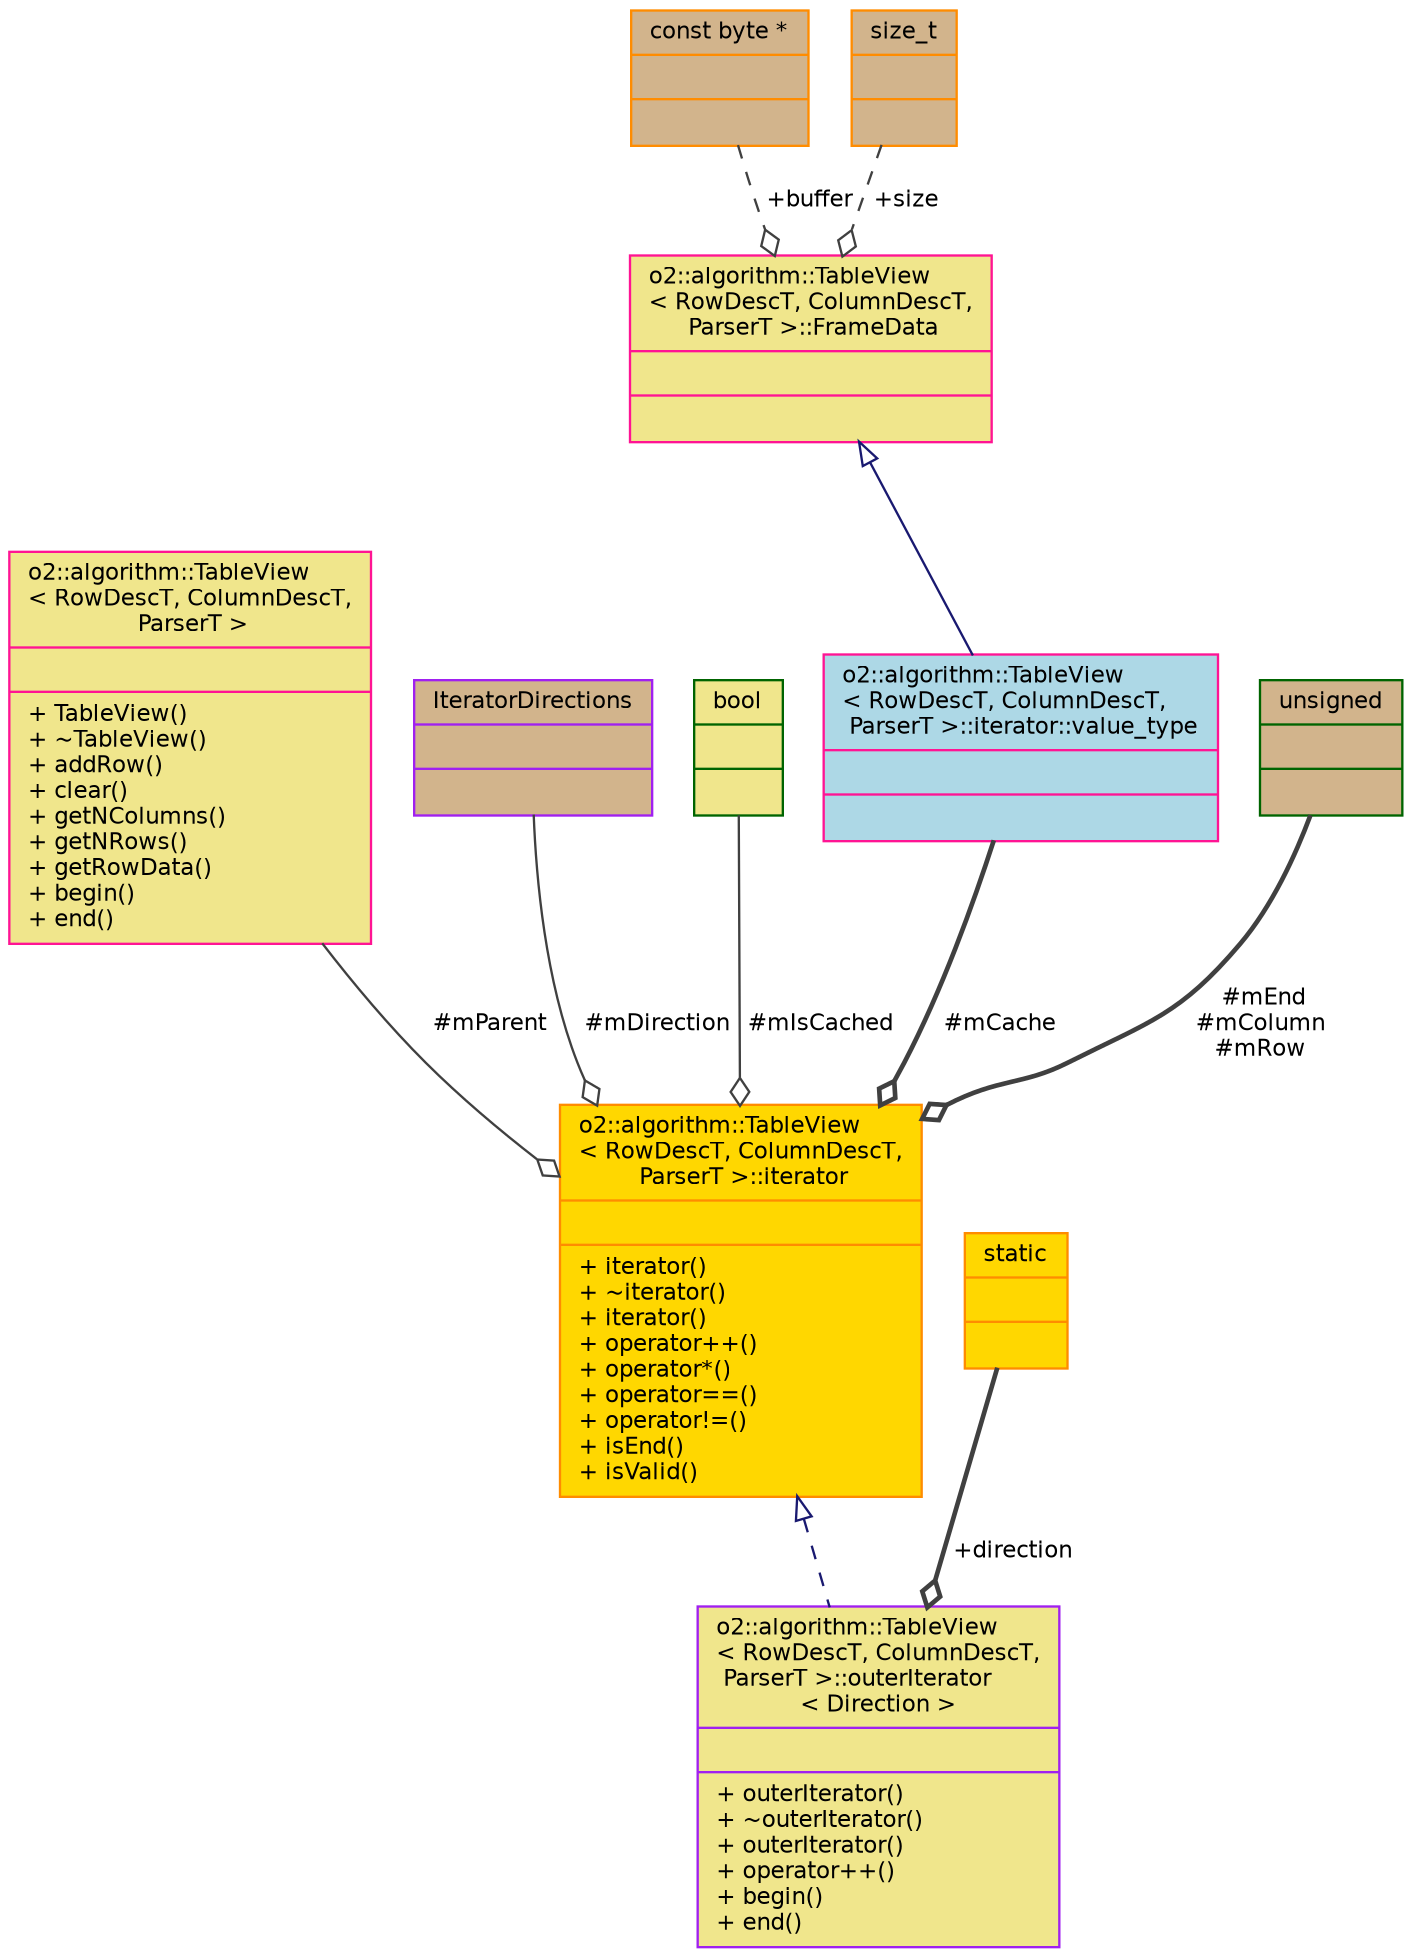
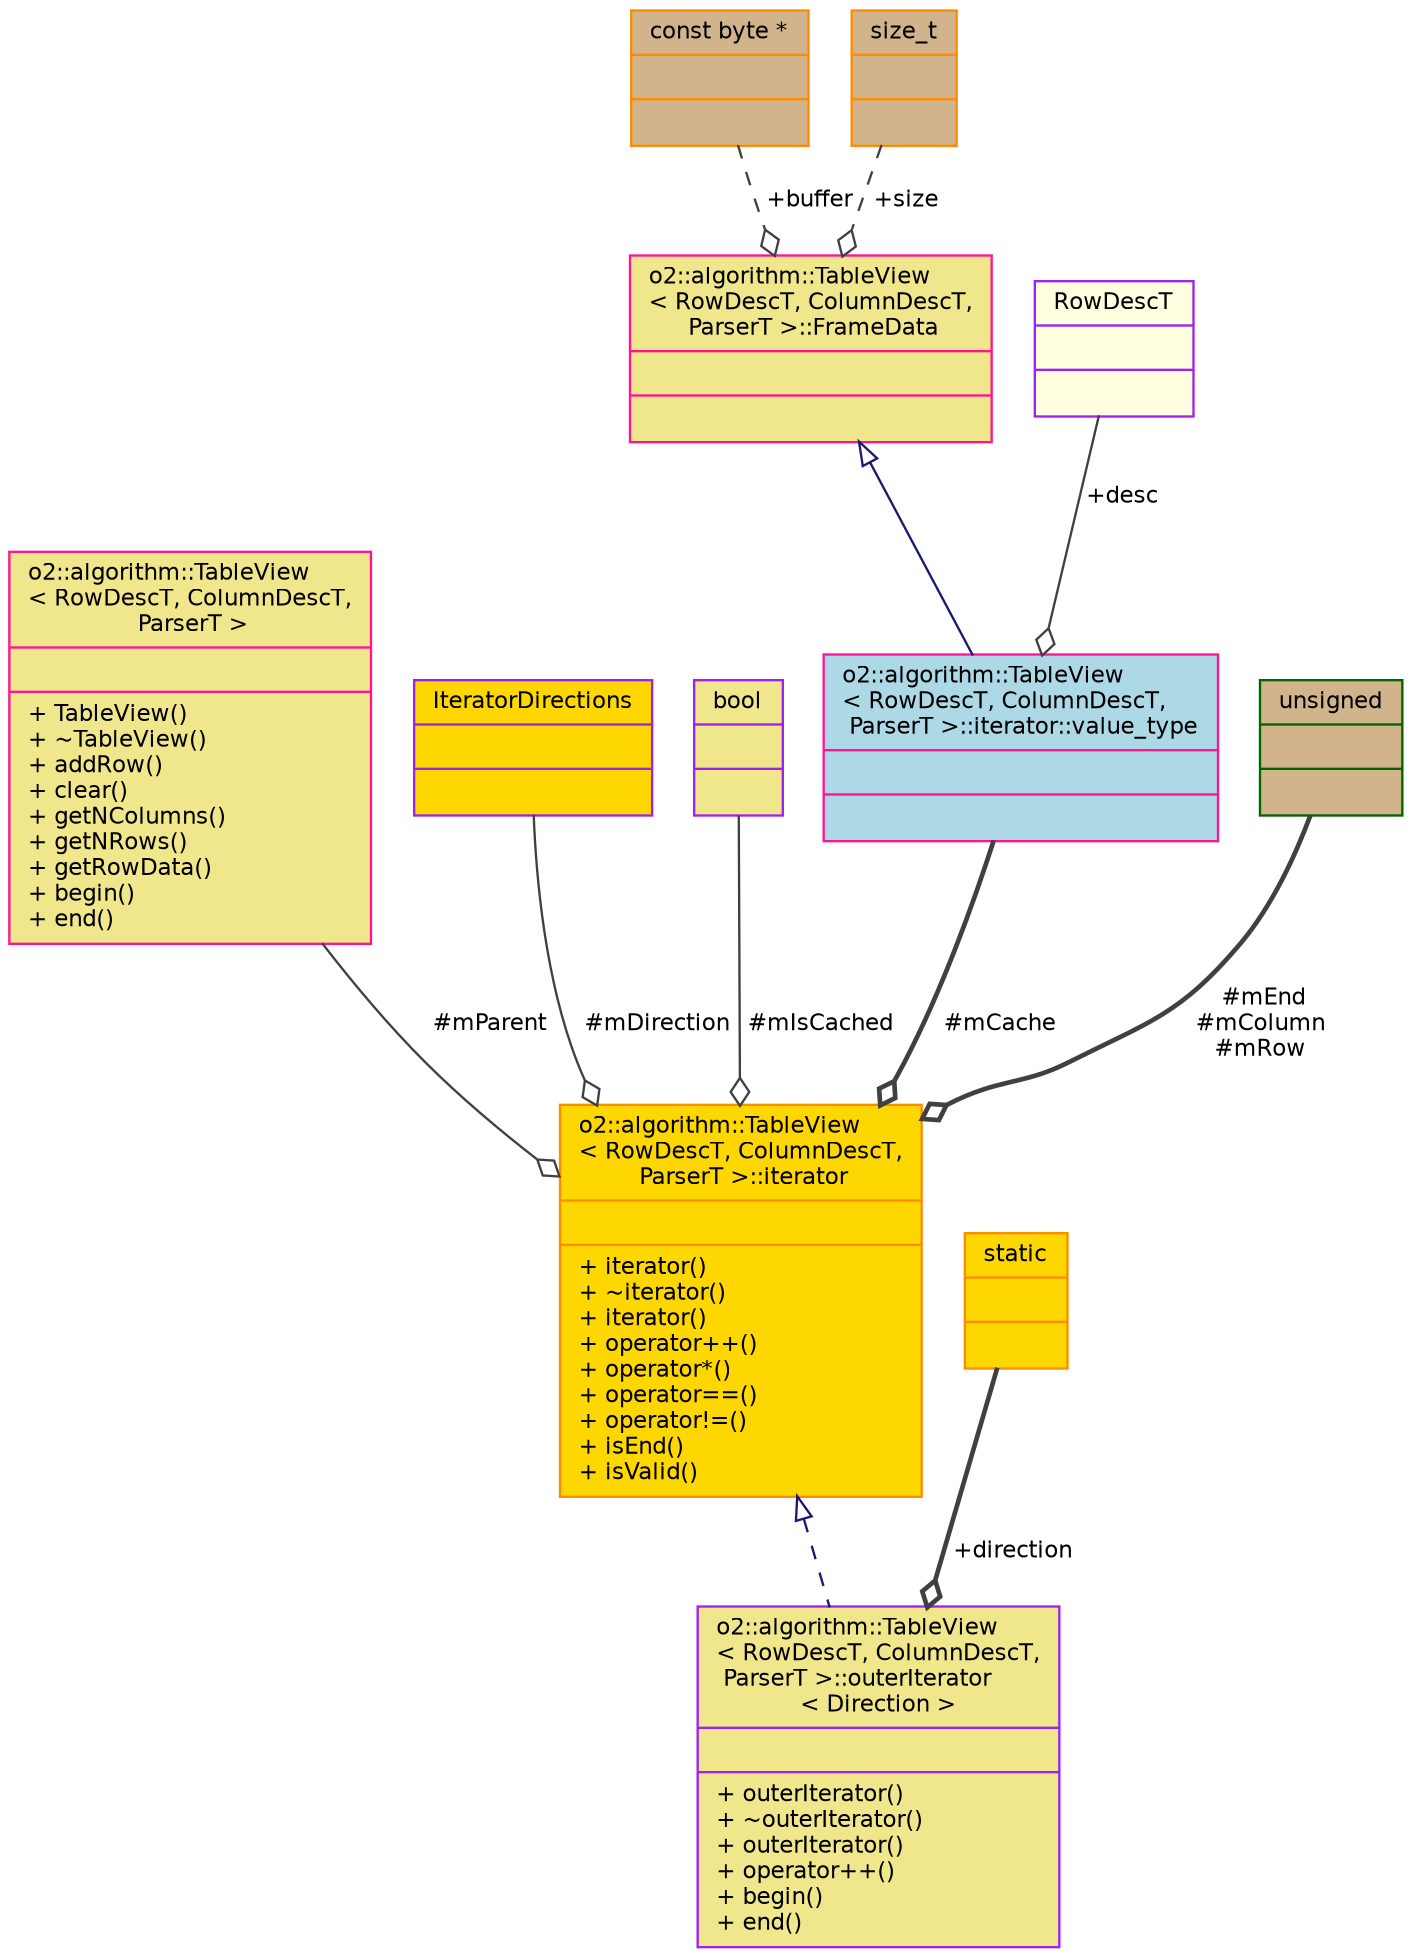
node "RowDescT": added
node "IteratorDirections": fillcolor tan -> gold
node "bool": color darkgreen -> purple
